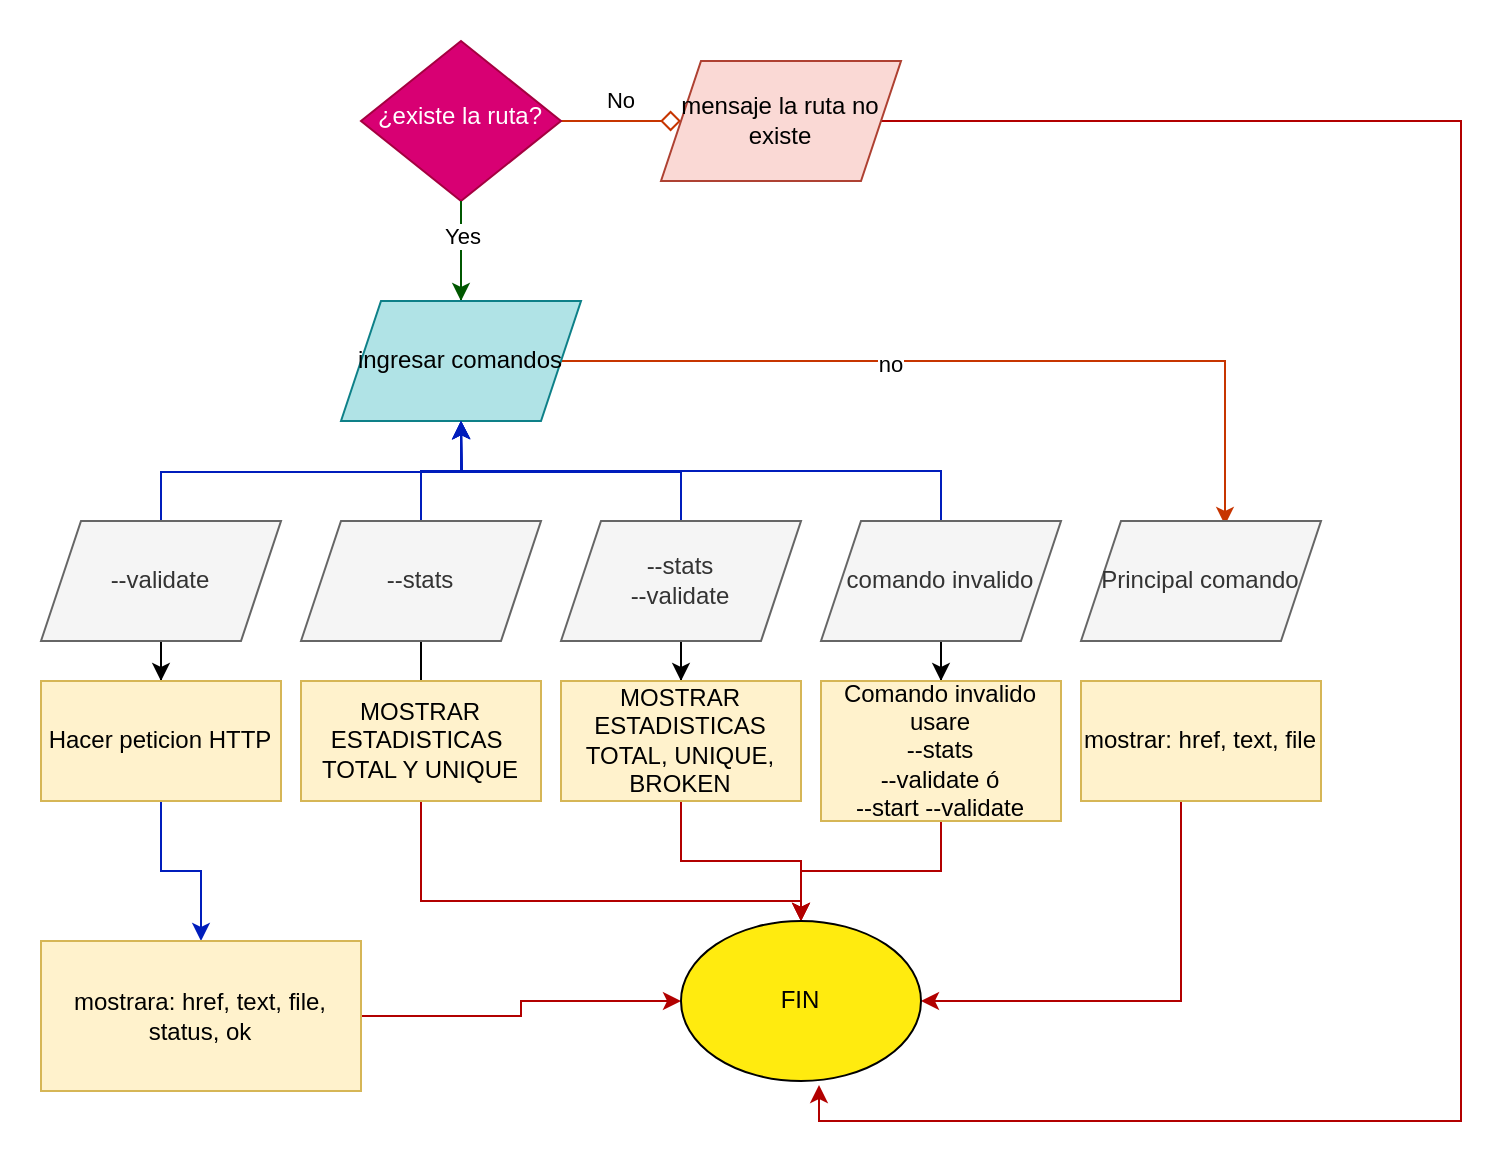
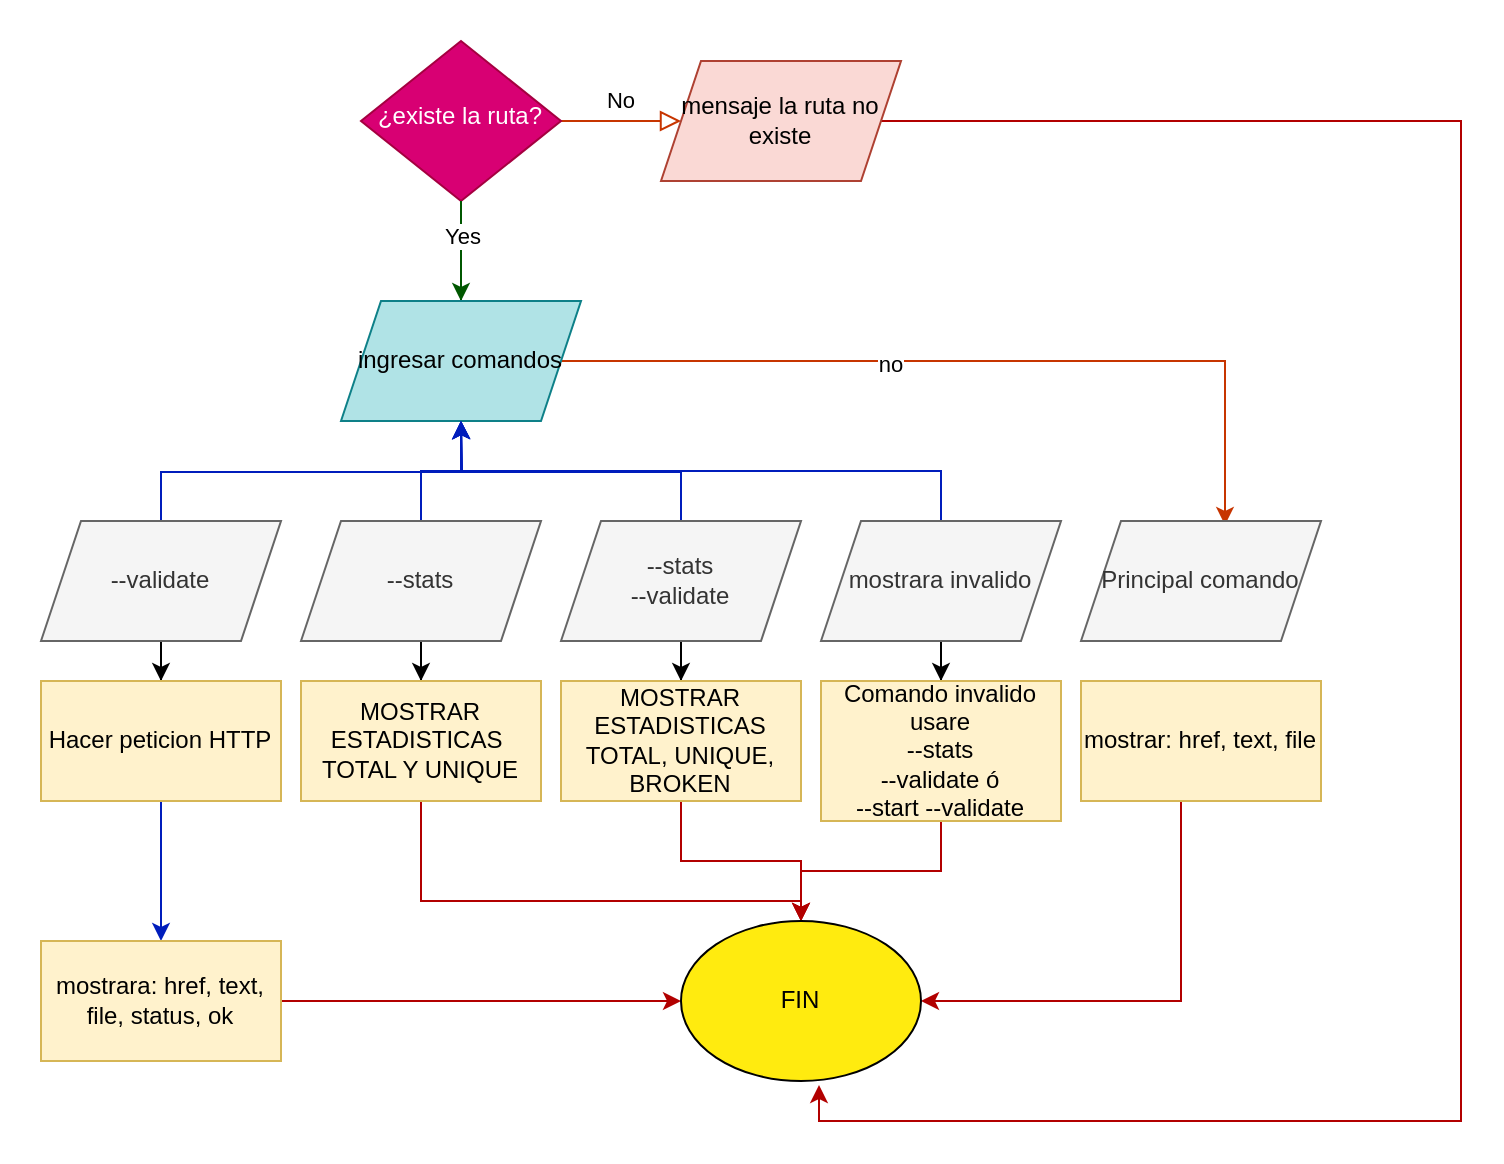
edge "¿existe la ruta?" -> "mensaje la ruta no existe": arrowhead diamond -> block
node "comando invalido": label "comando invalido" -> "mostrara invalido"
edge "--stats" -- "MOSTRAR ESTADISTICAS TOTAL Y UNIQUE": arrowhead none -> classic
node "mostrara: href, text, file, status, ok": size 320x150 -> 240x120
